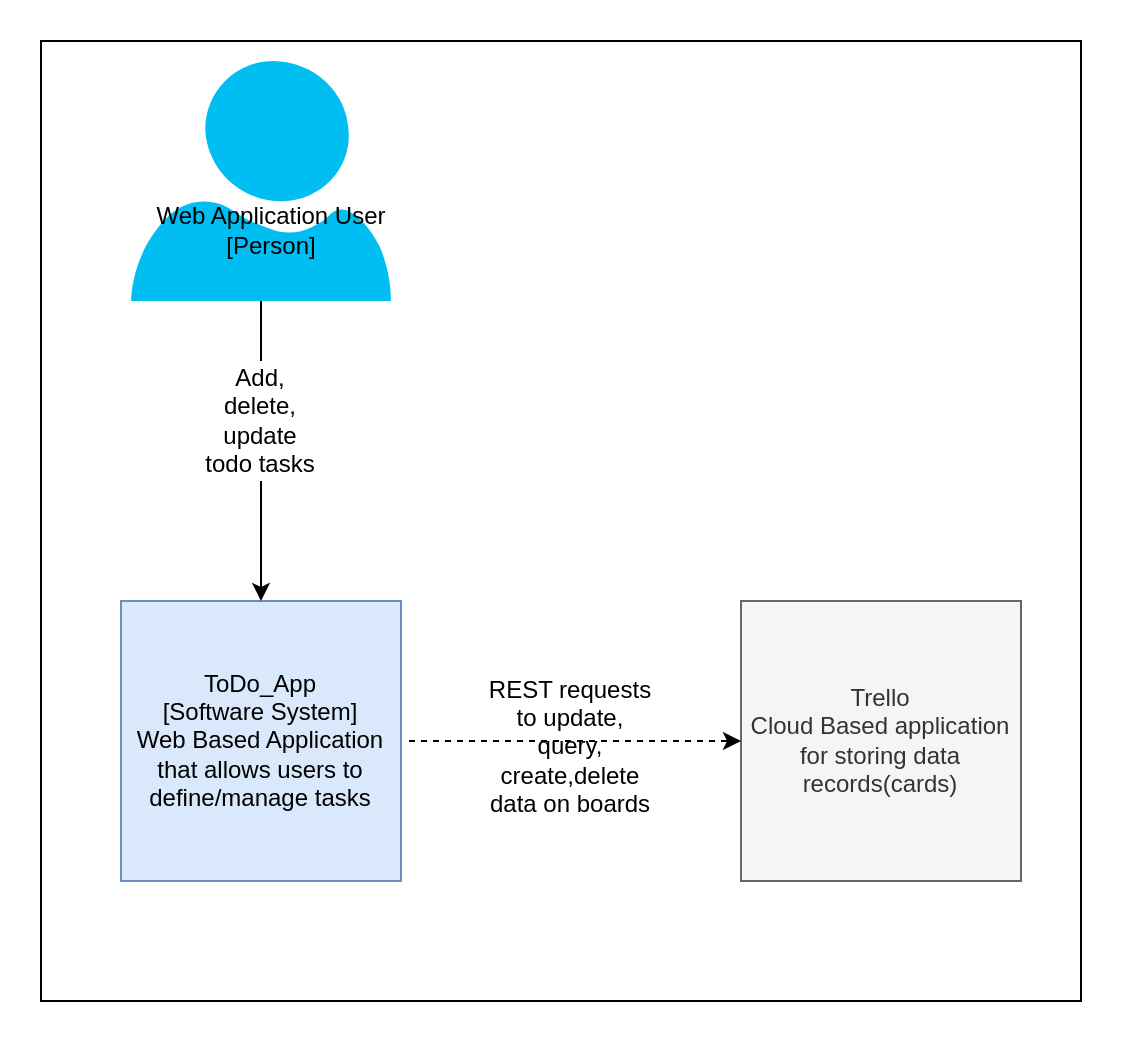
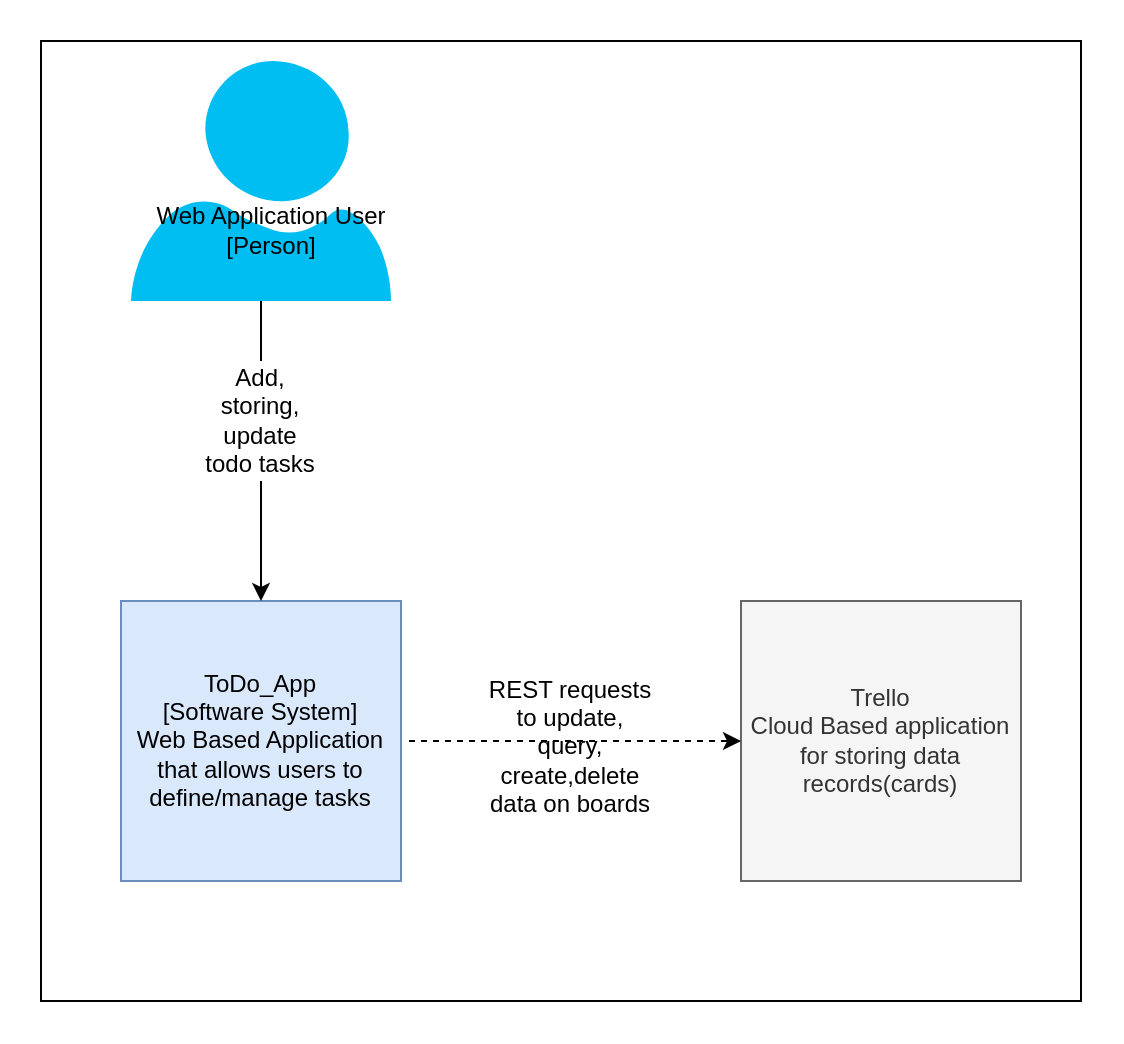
node "Add, delete, update todo tasks": label "Add, delete, update todo tasks" -> "Add, storing, update todo tasks"
